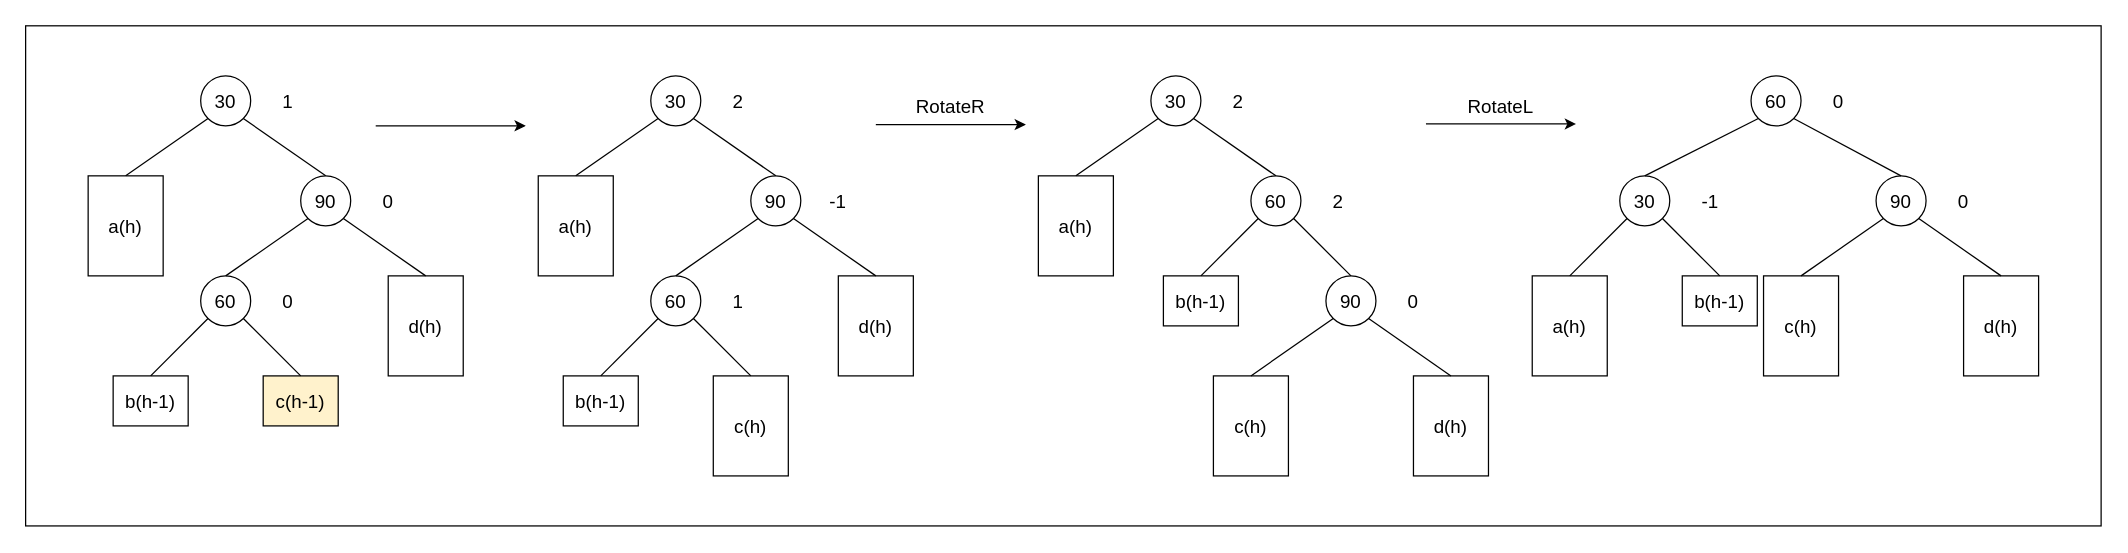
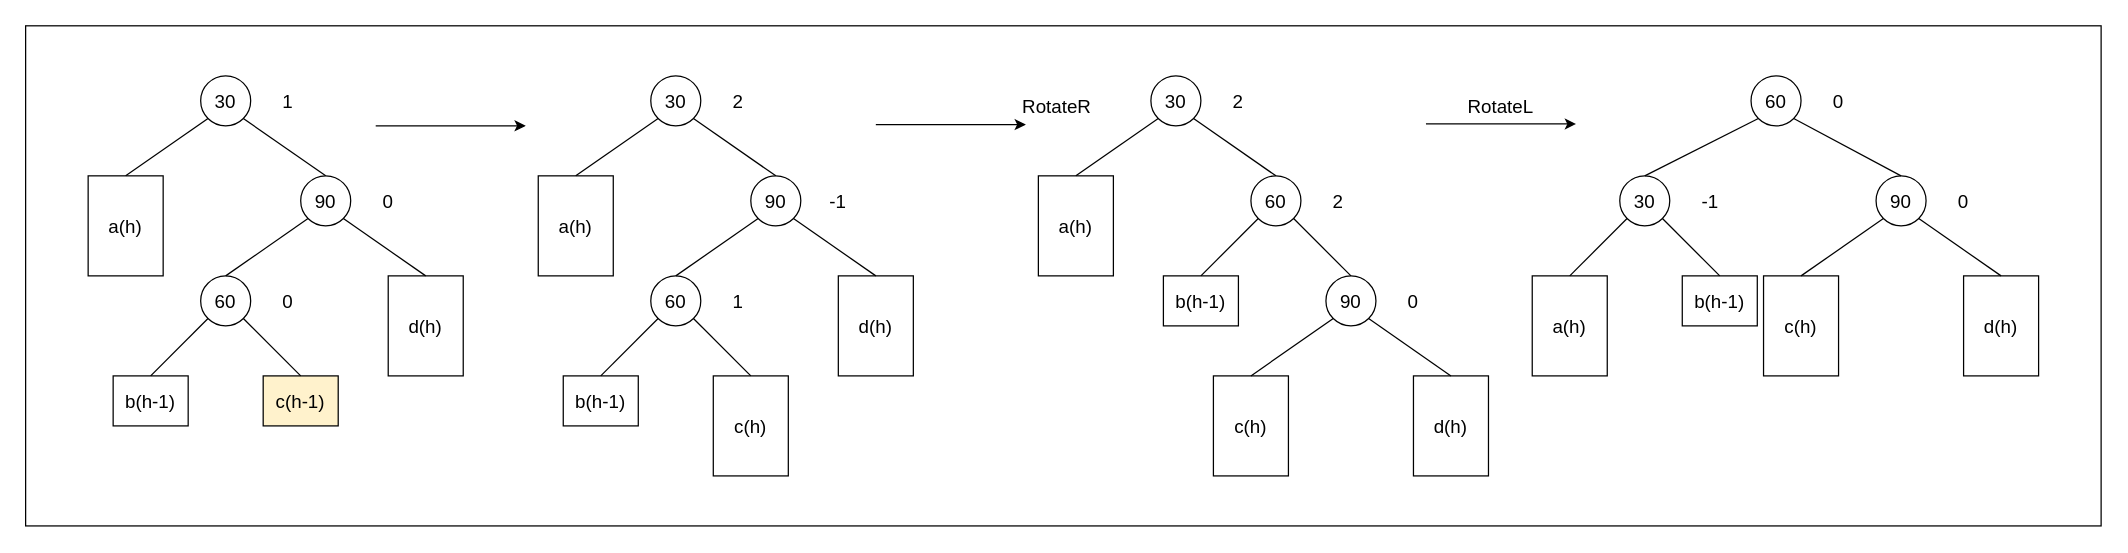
node "RotateR": moved (951, 106) -> (1057, 106)
